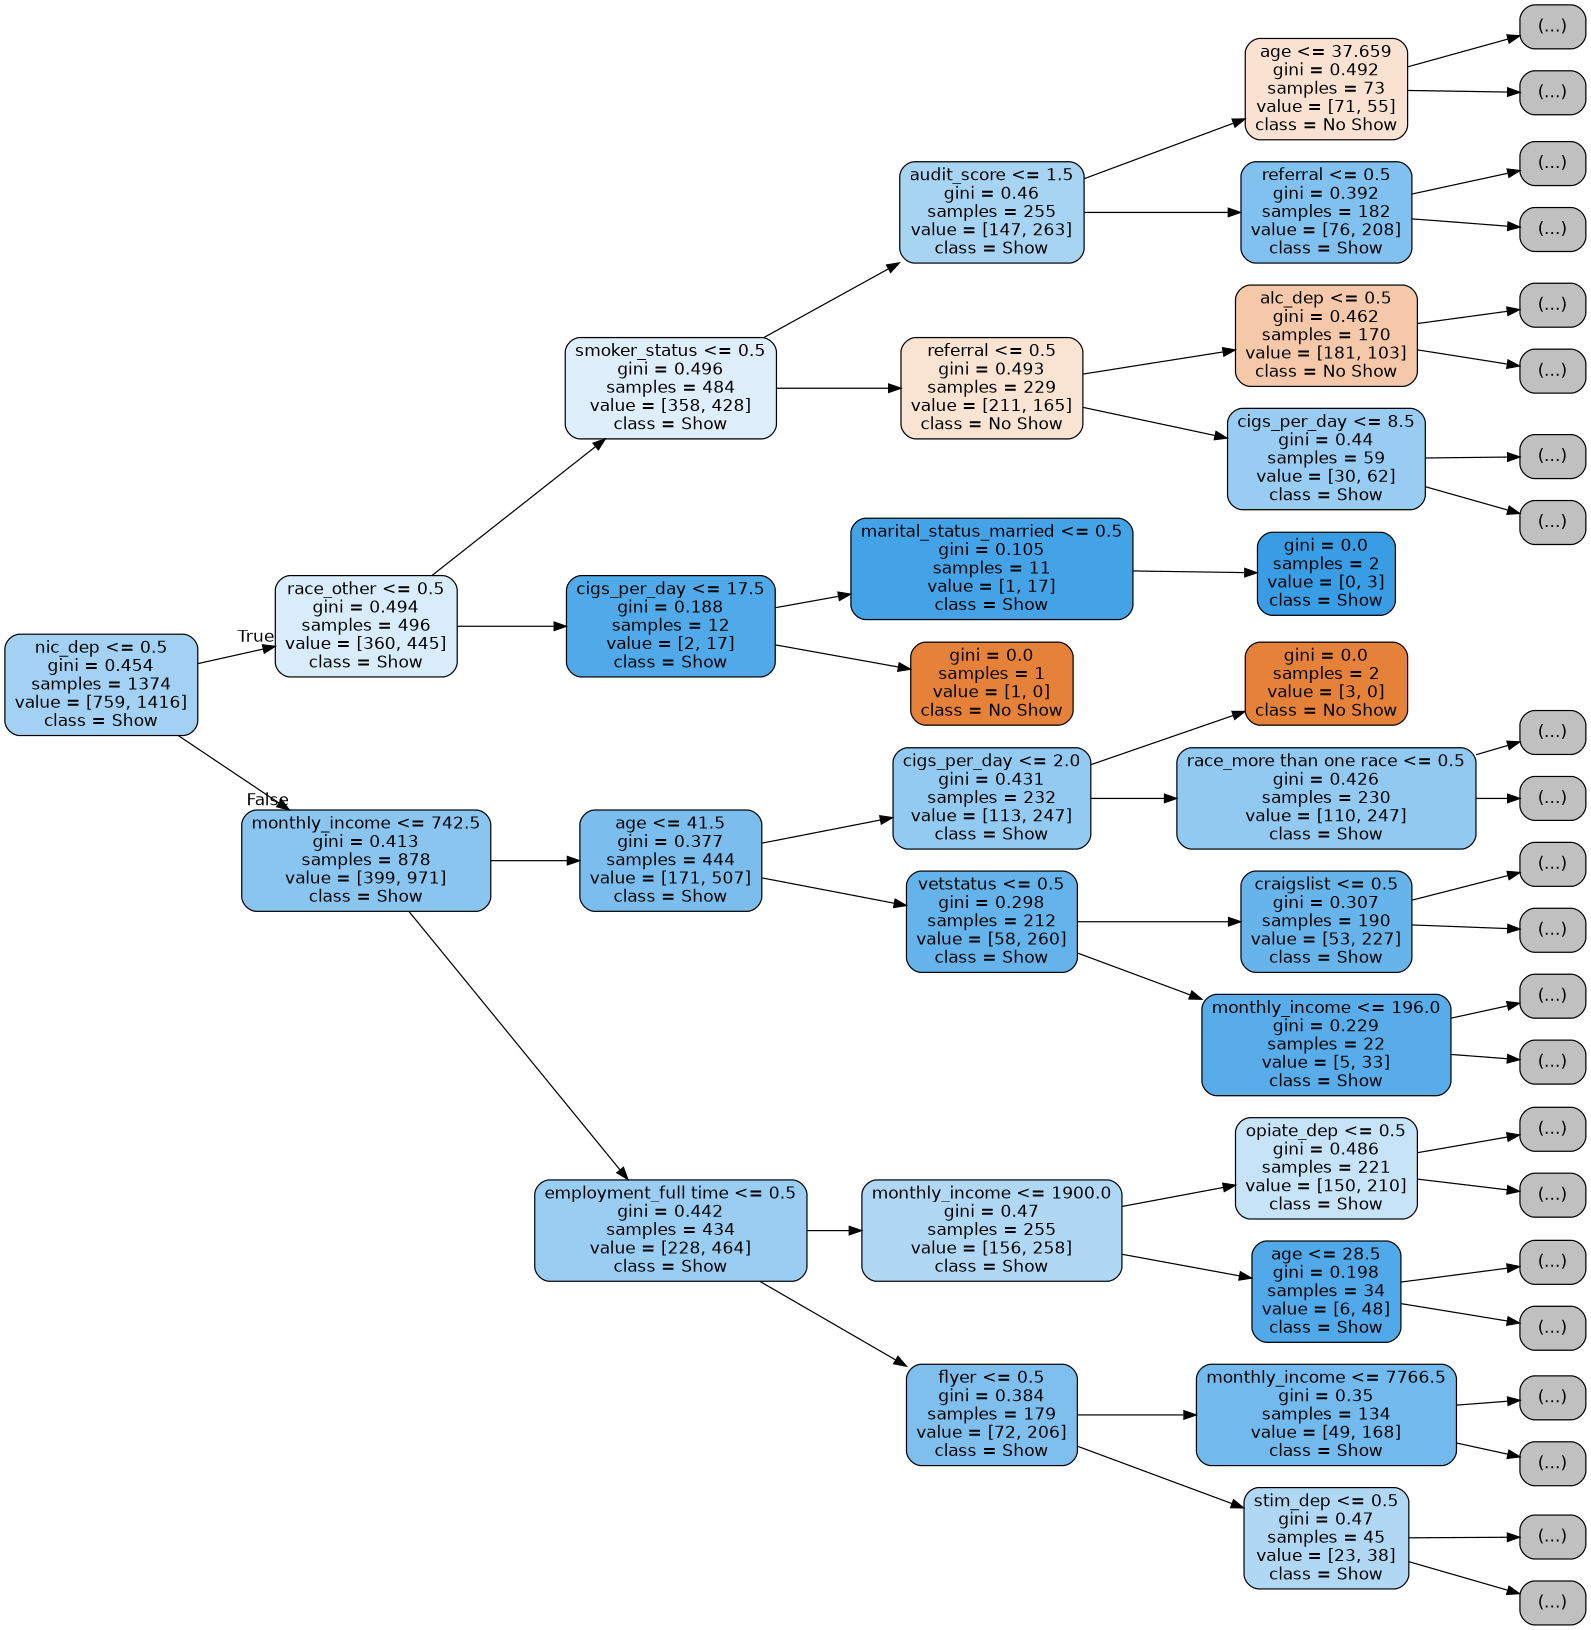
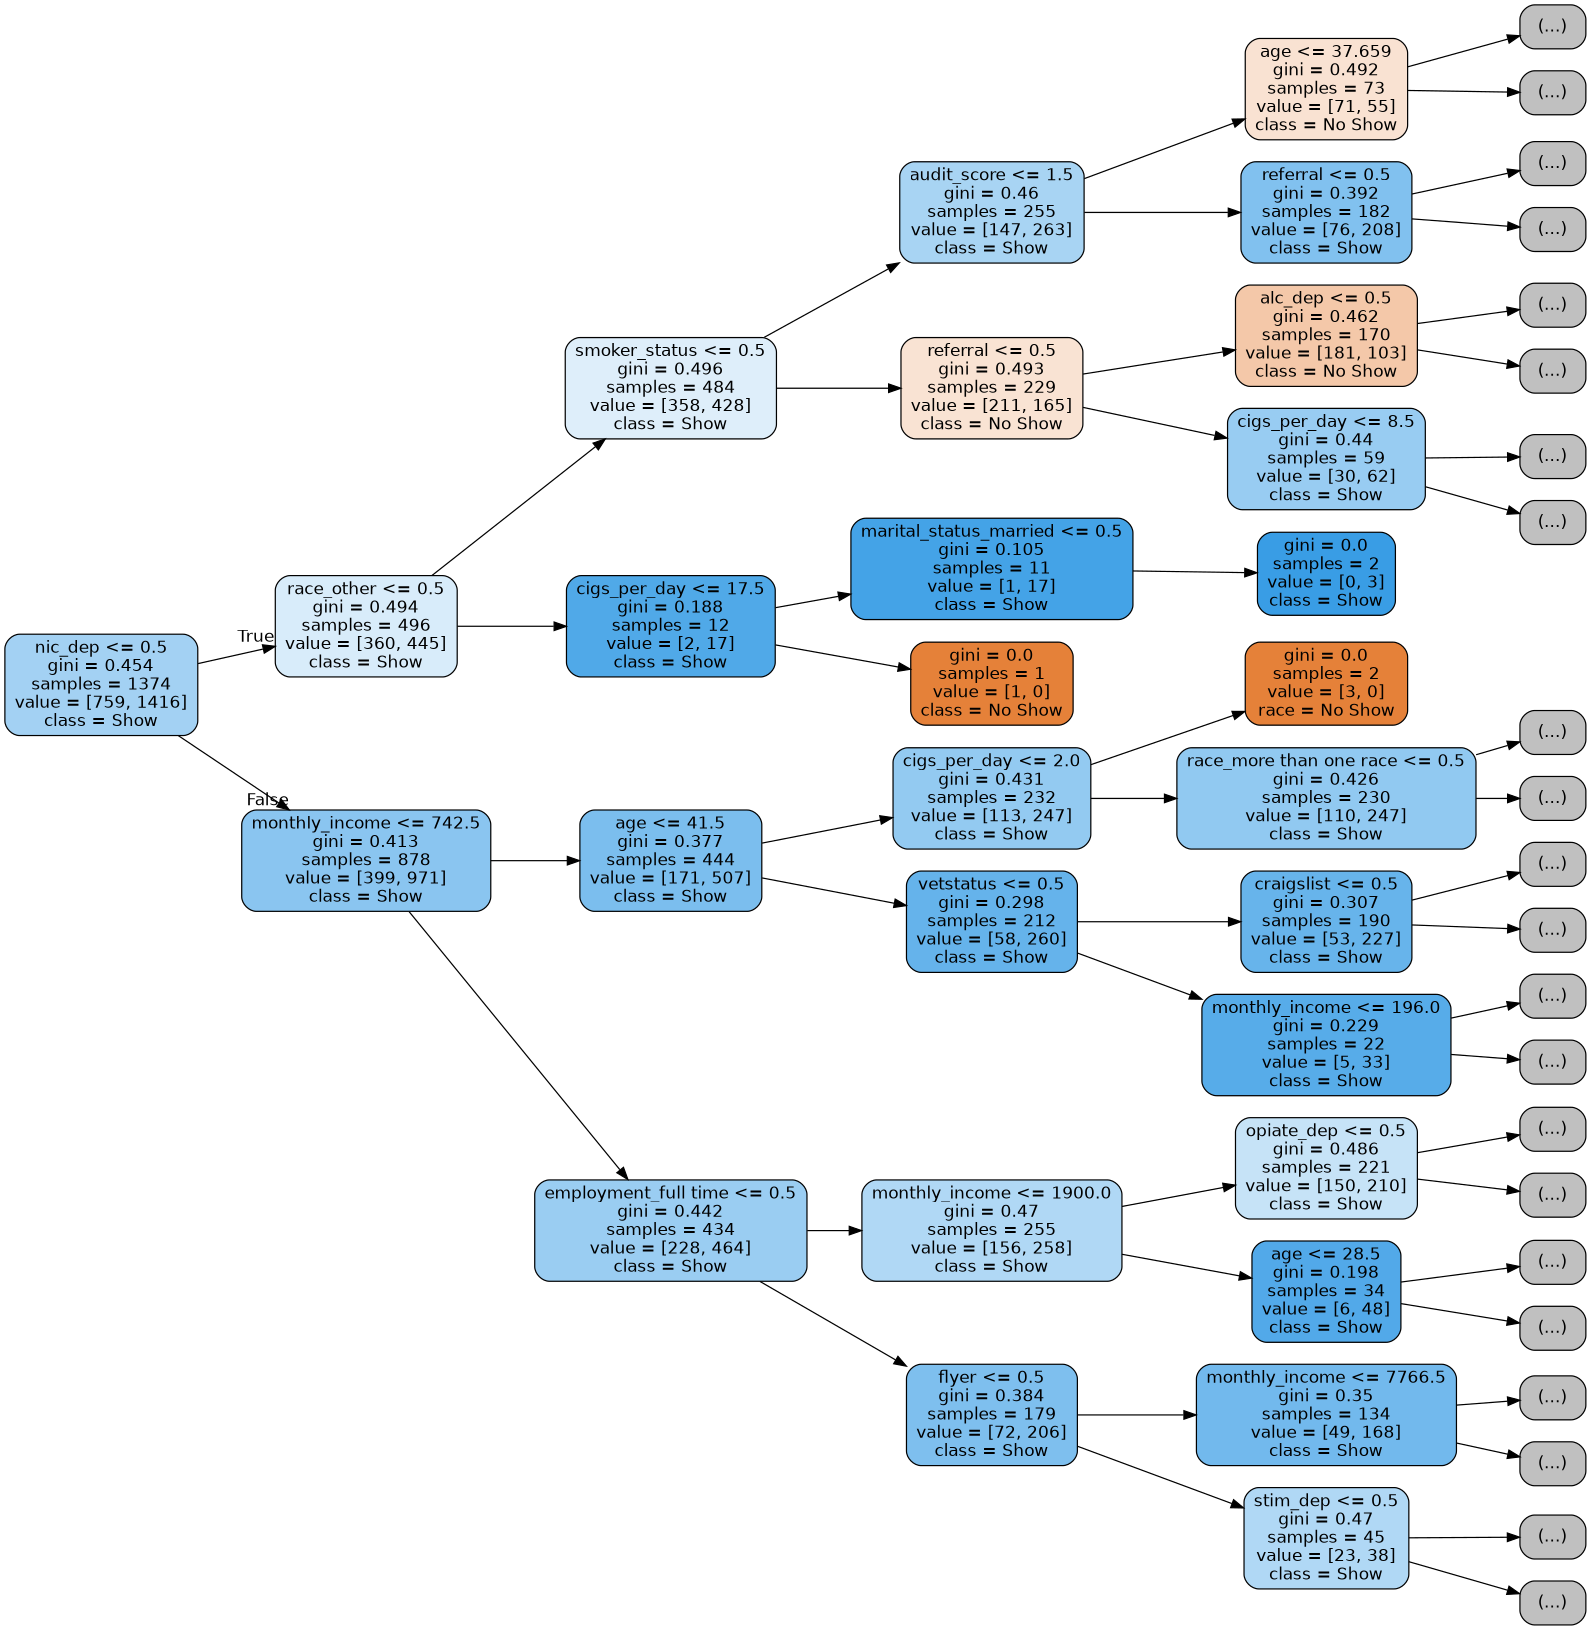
node "gini = 0.0 samples = 2 value = [3, 0] class = No Show": label "gini = 0.0 samples = 2 value = [3, 0] class = No Show" -> "gini = 0.0 samples = 2 value = [3, 0] race = No Show"
